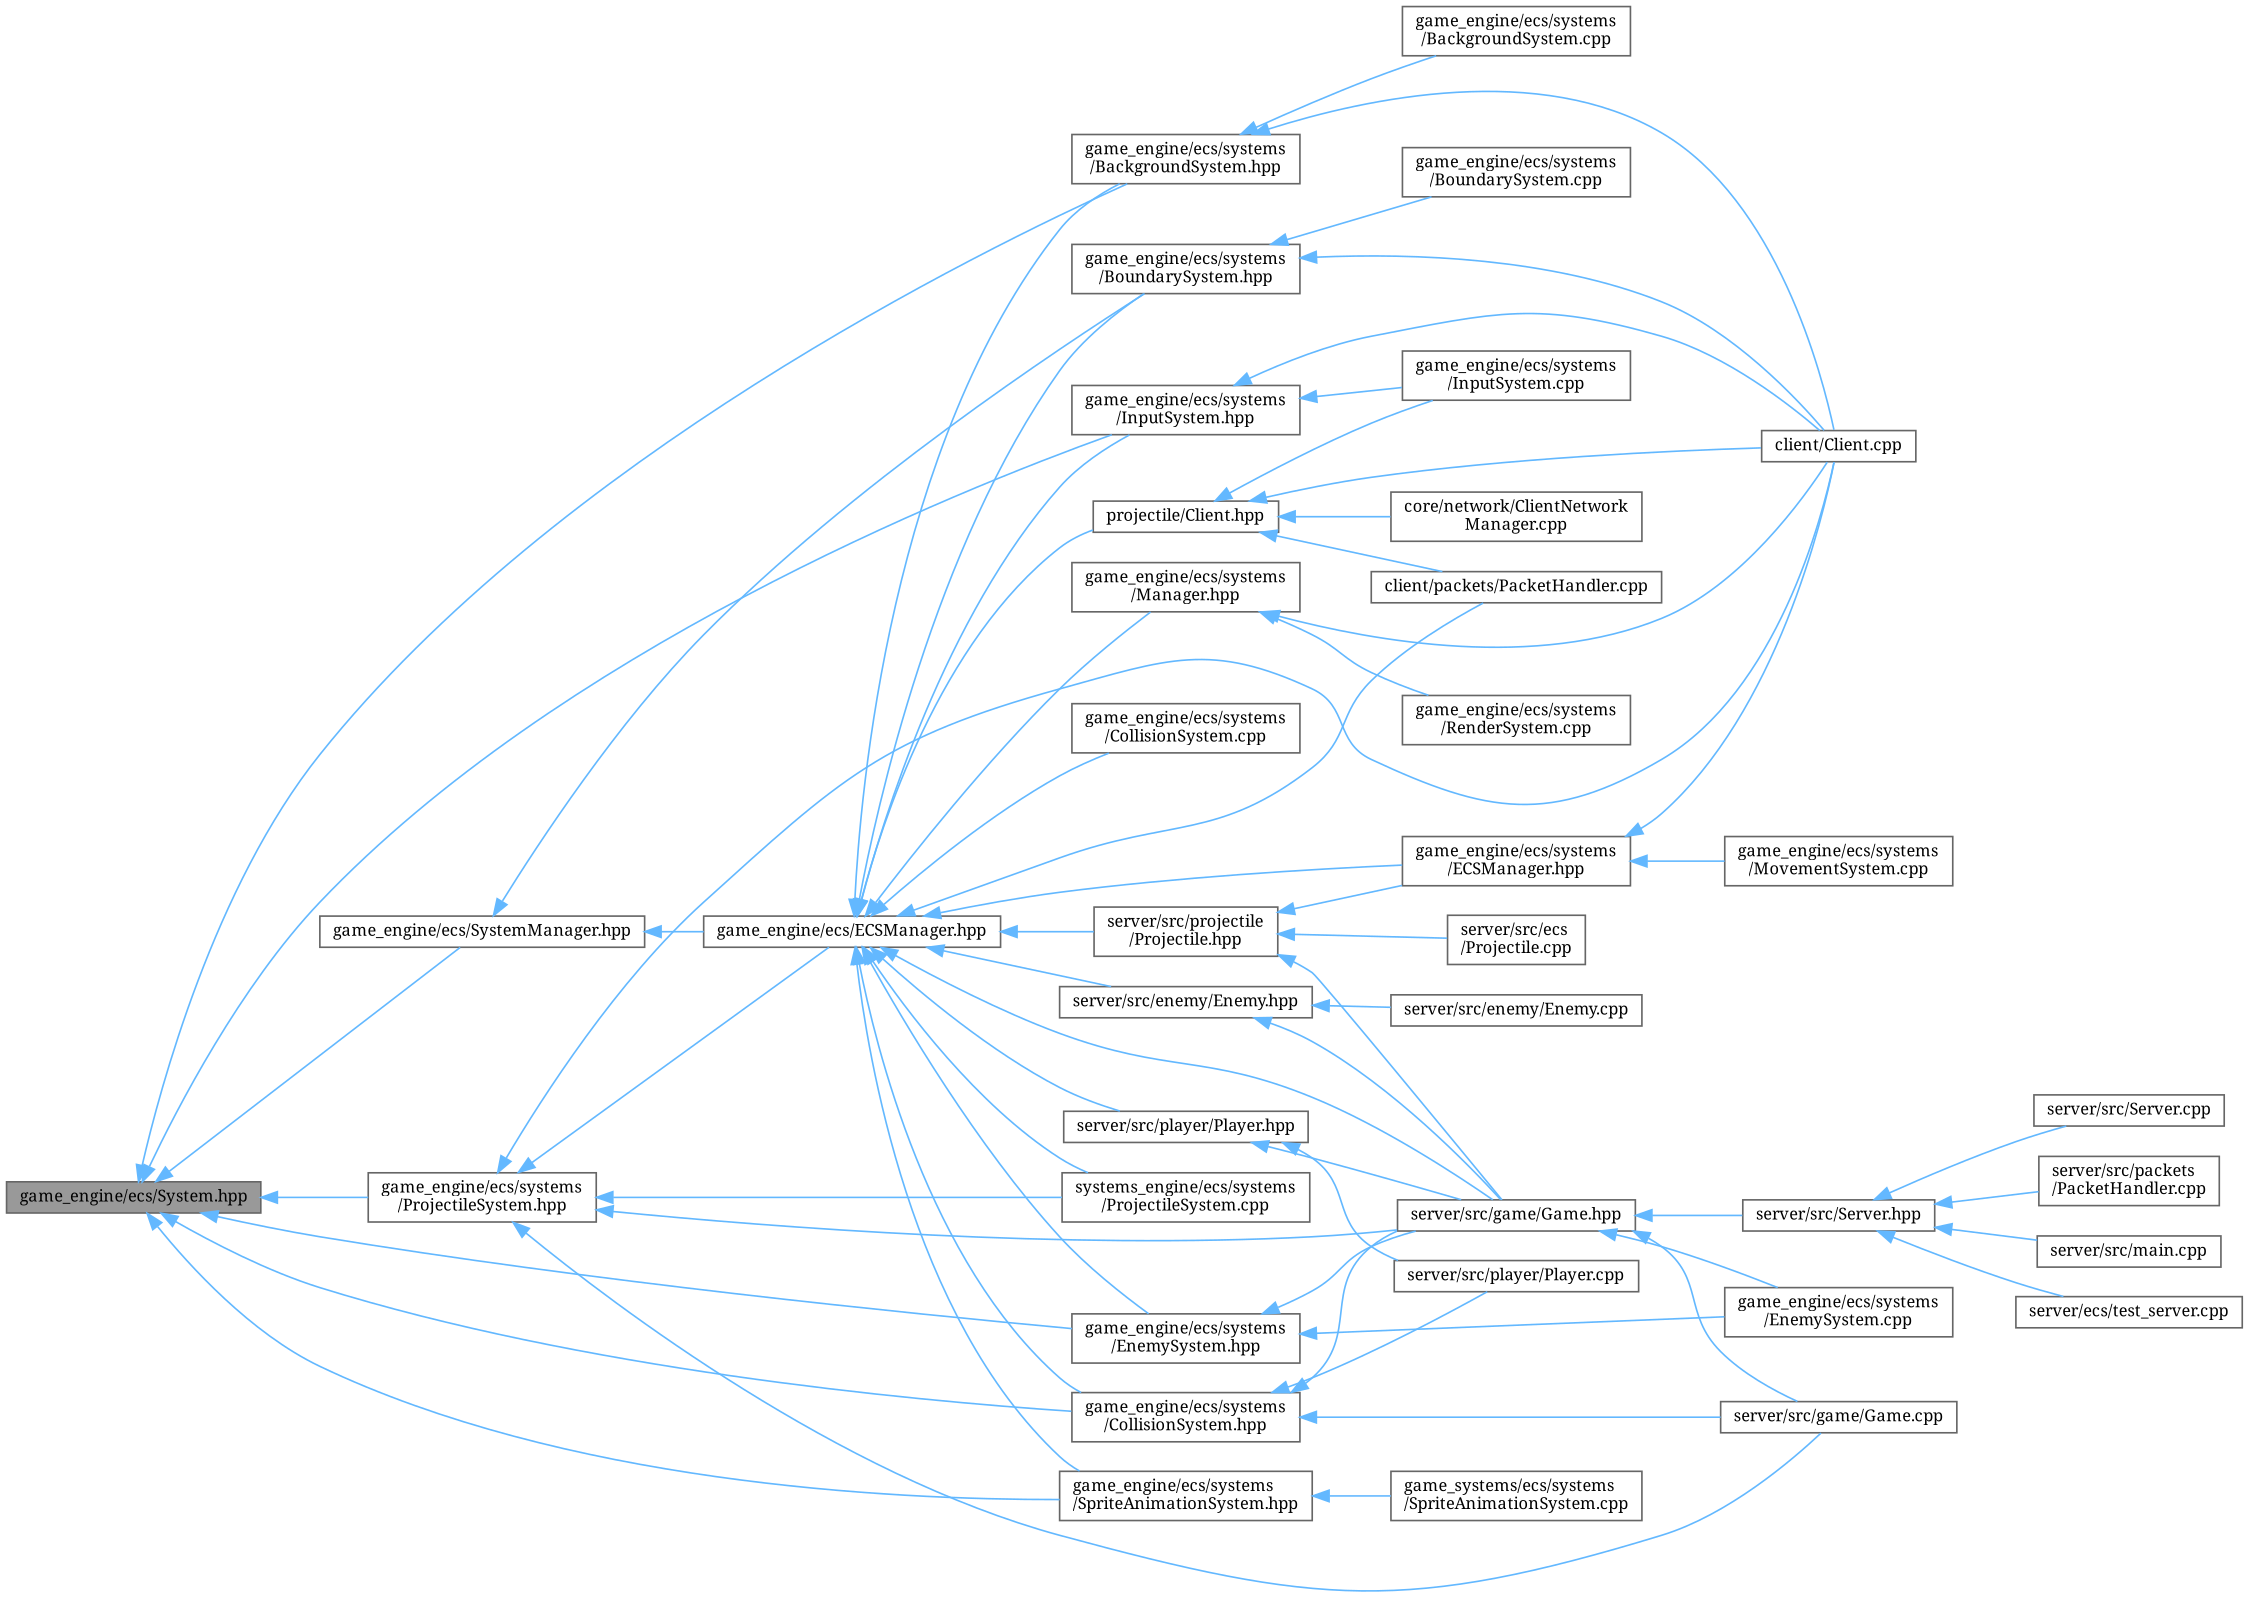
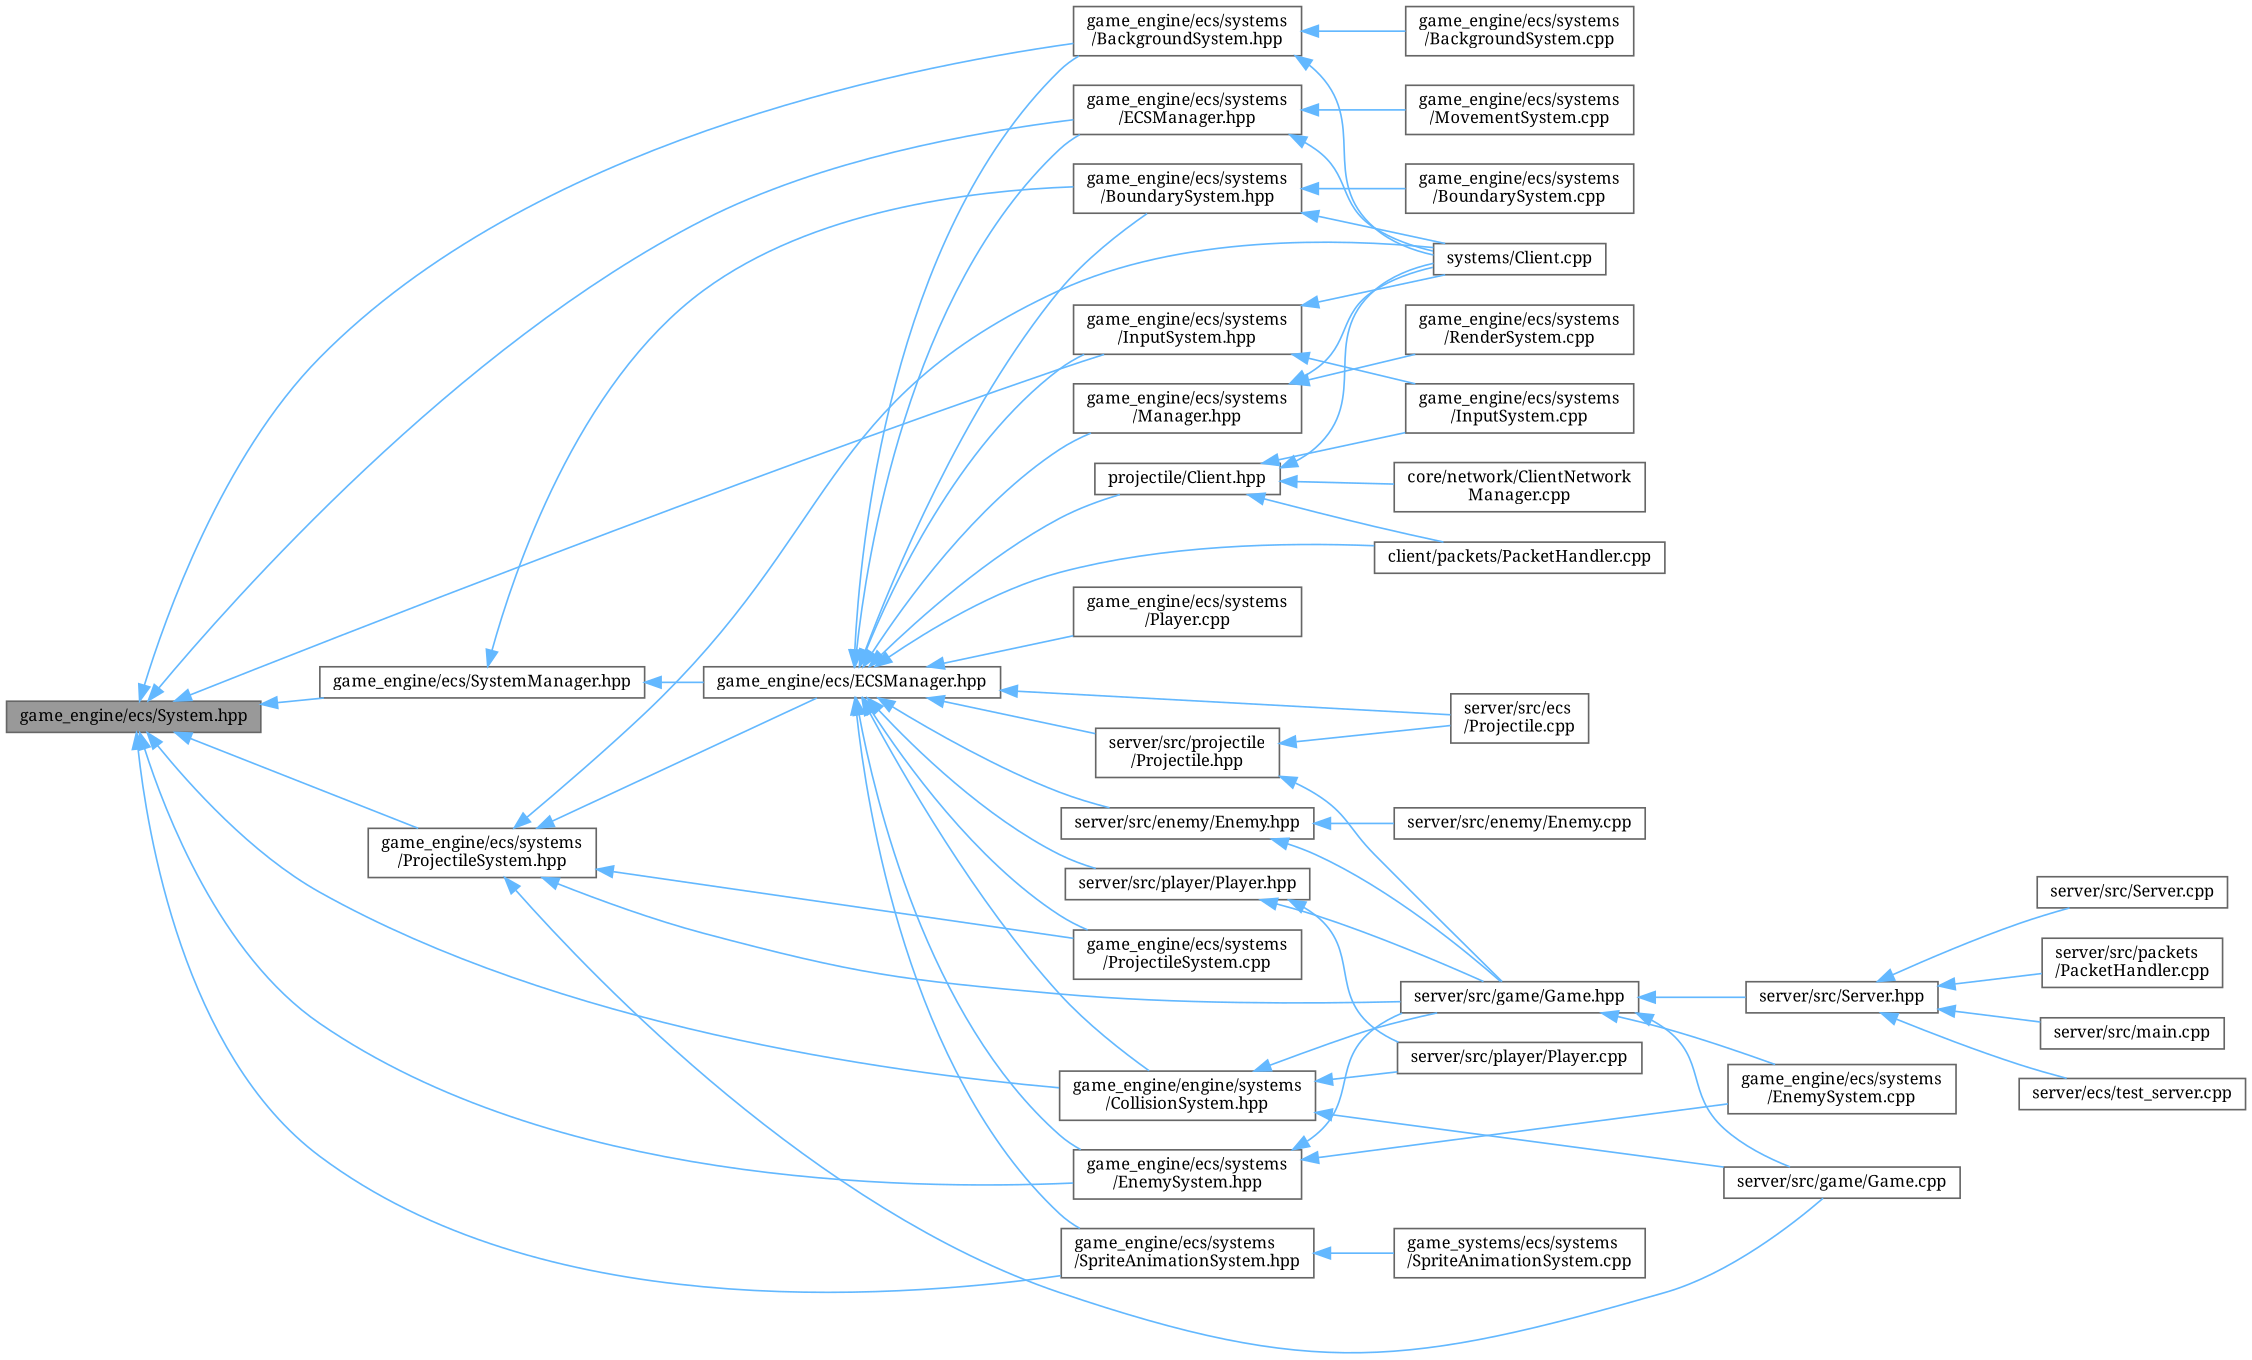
node "client/Client.cpp": label "client/Client.cpp" -> "systems/Client.cpp"
node "game_engine/ecs/systems /CollisionSystem.cpp": label "game_engine/ecs/systems /CollisionSystem.cpp" -> "game_engine/ecs/systems /Player.cpp"
edge "game_engine/ecs/systems /ECSManager.hpp" -> "server/src/projectile /Projectile.hpp": now "game_engine/ecs/systems /ECSManager.hpp" -> "game_engine/ecs/System.hpp"
edge "server/src/game/Game.hpp" -> "game_engine/ecs/ECSManager.hpp": now "server/src/ecs /Projectile.cpp" -> "game_engine/ecs/ECSManager.hpp"
node "systems_engine/ecs/systems /ProjectileSystem.cpp": label "systems_engine/ecs/systems /ProjectileSystem.cpp" -> "game_engine/ecs/systems /ProjectileSystem.cpp"
node "game_engine/ecs/systems /CollisionSystem.hpp": label "game_engine/ecs/systems /CollisionSystem.hpp" -> "game_engine/engine/systems /CollisionSystem.hpp"
